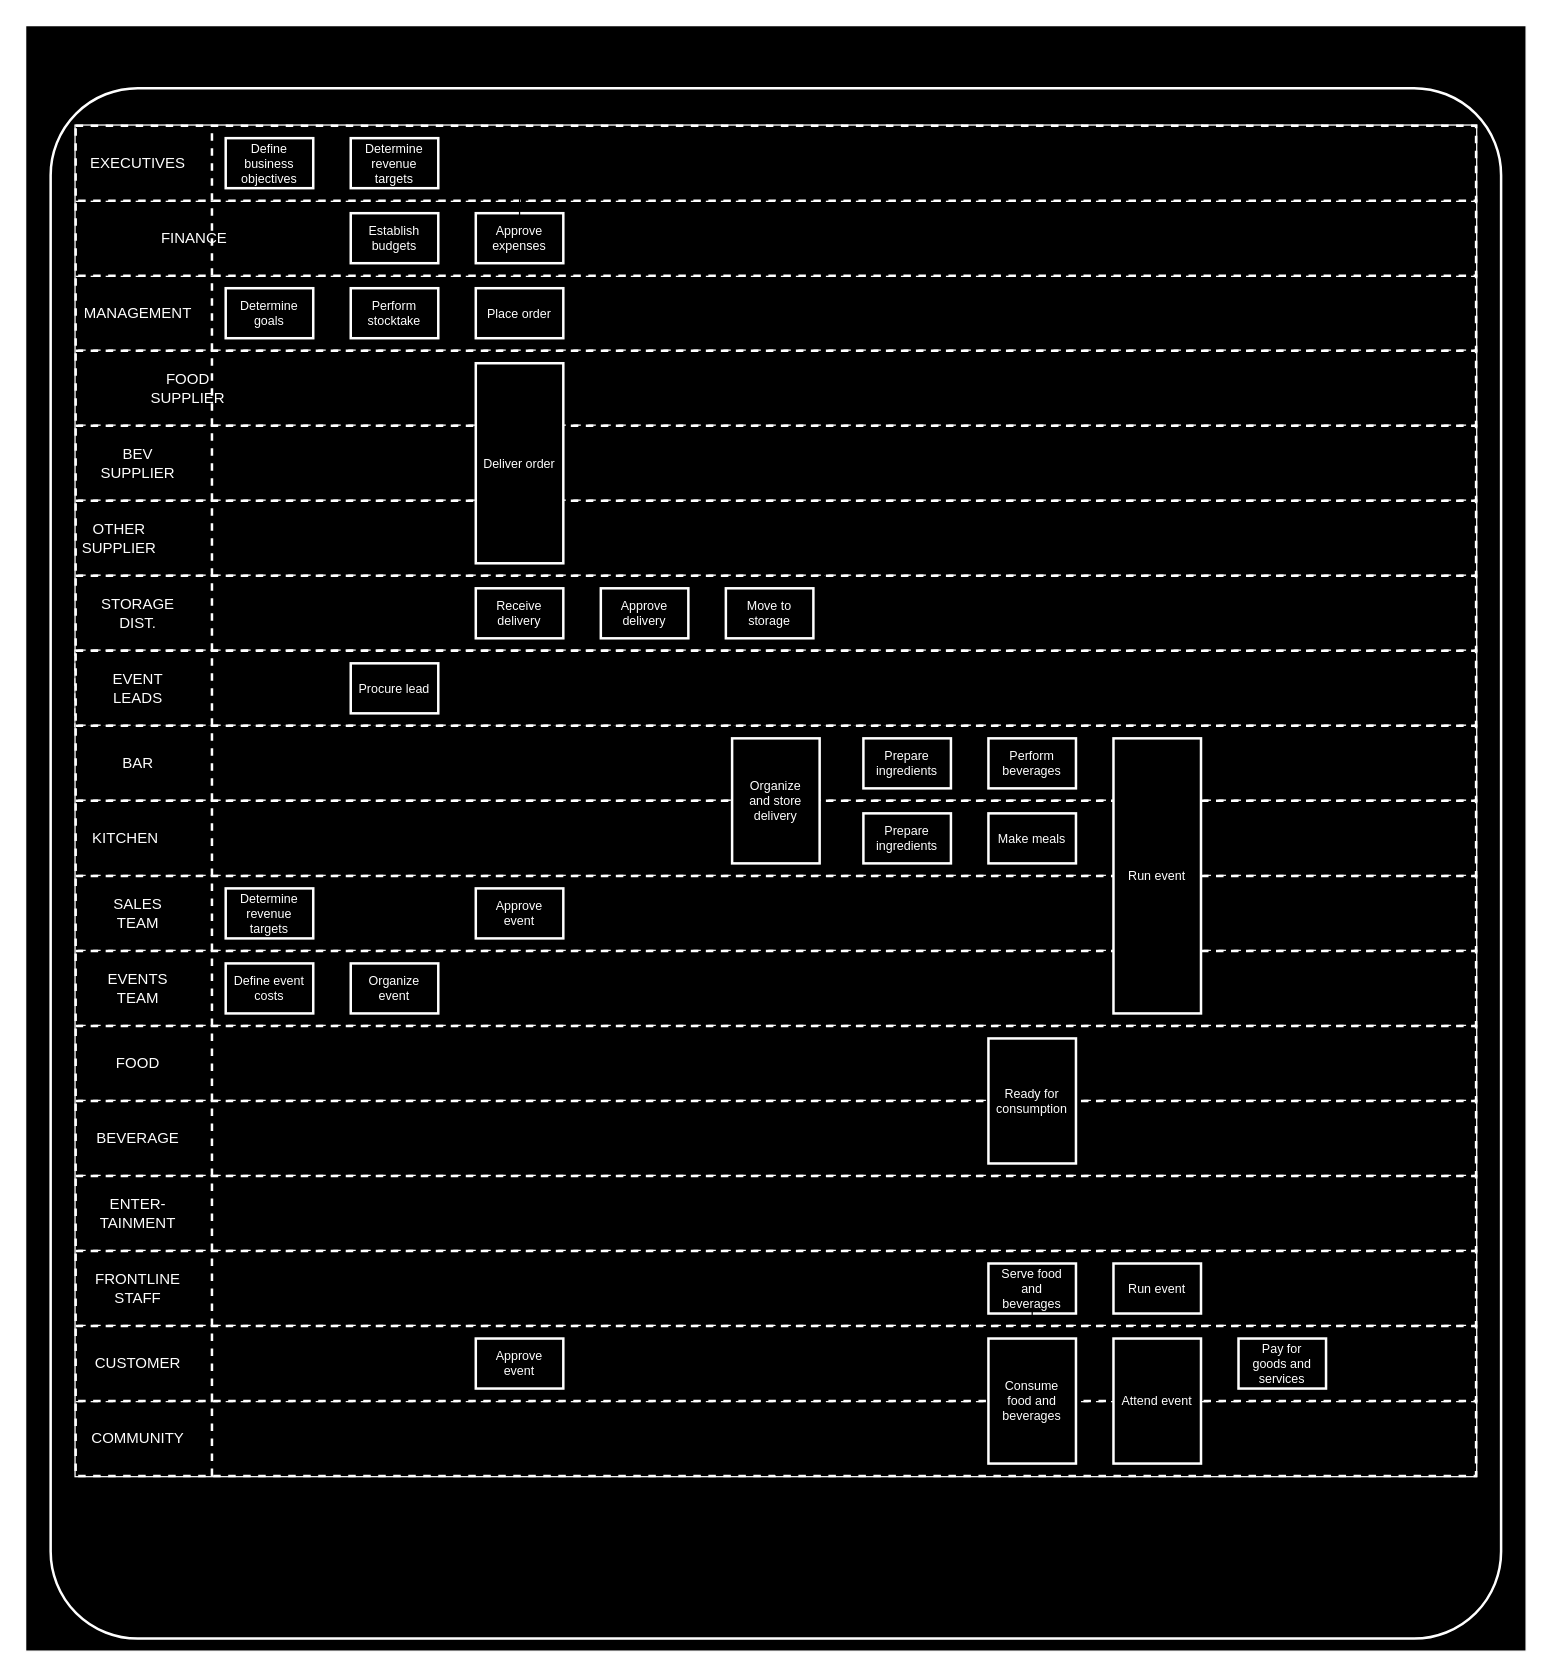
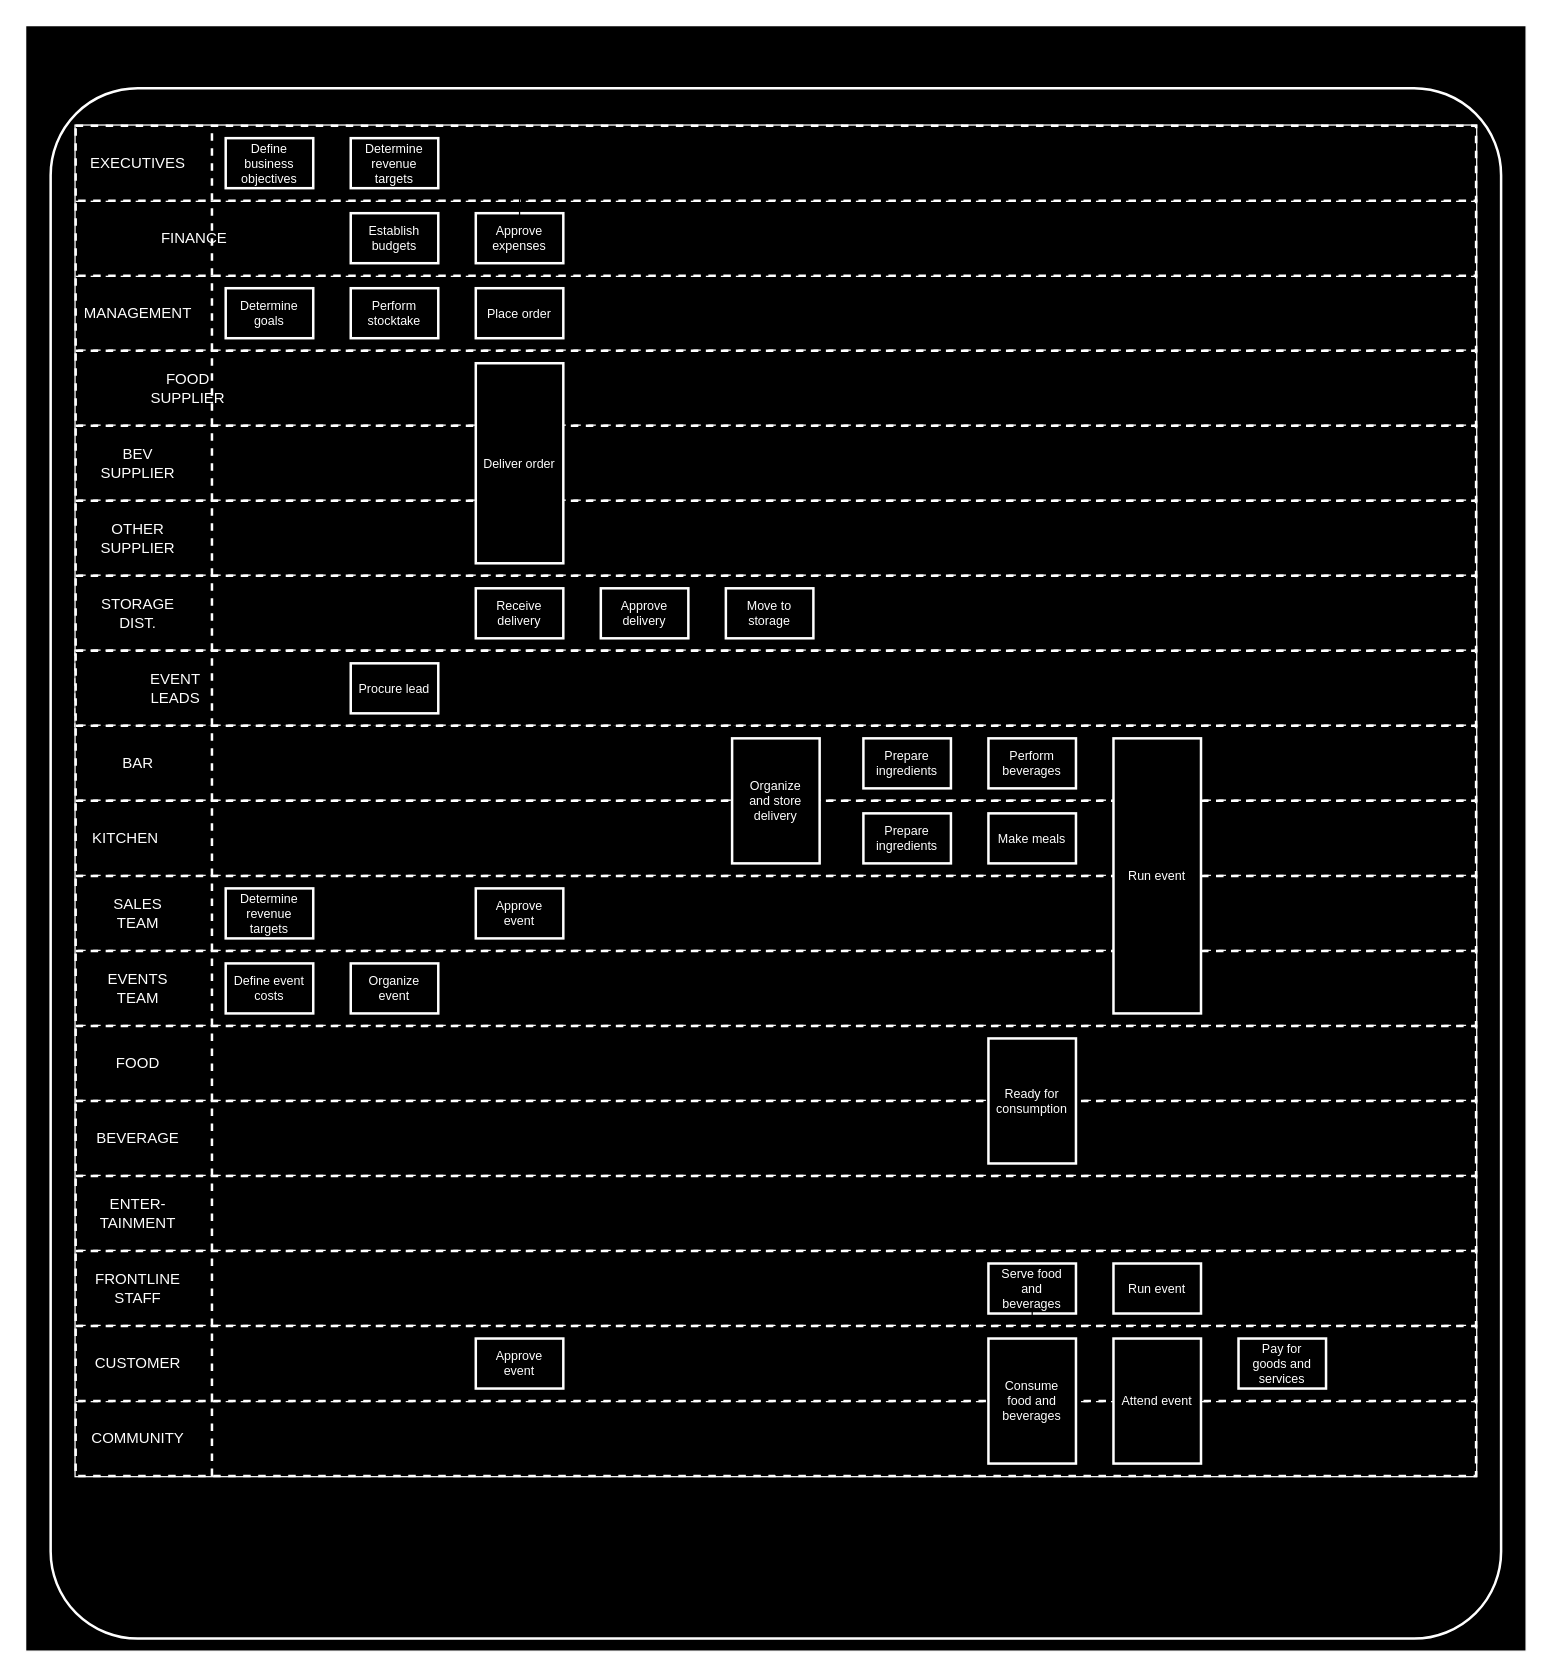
node "OTHER SUPPLIER": moved (119, 538) -> (138, 538)
node "EVENT LEADS": moved (138, 688) -> (176, 688)
